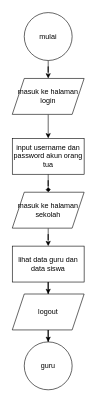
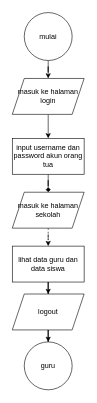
edge "masuk ke halaman sekolah" -> "lihat data guru dan data siswa": style solid -> dashed
